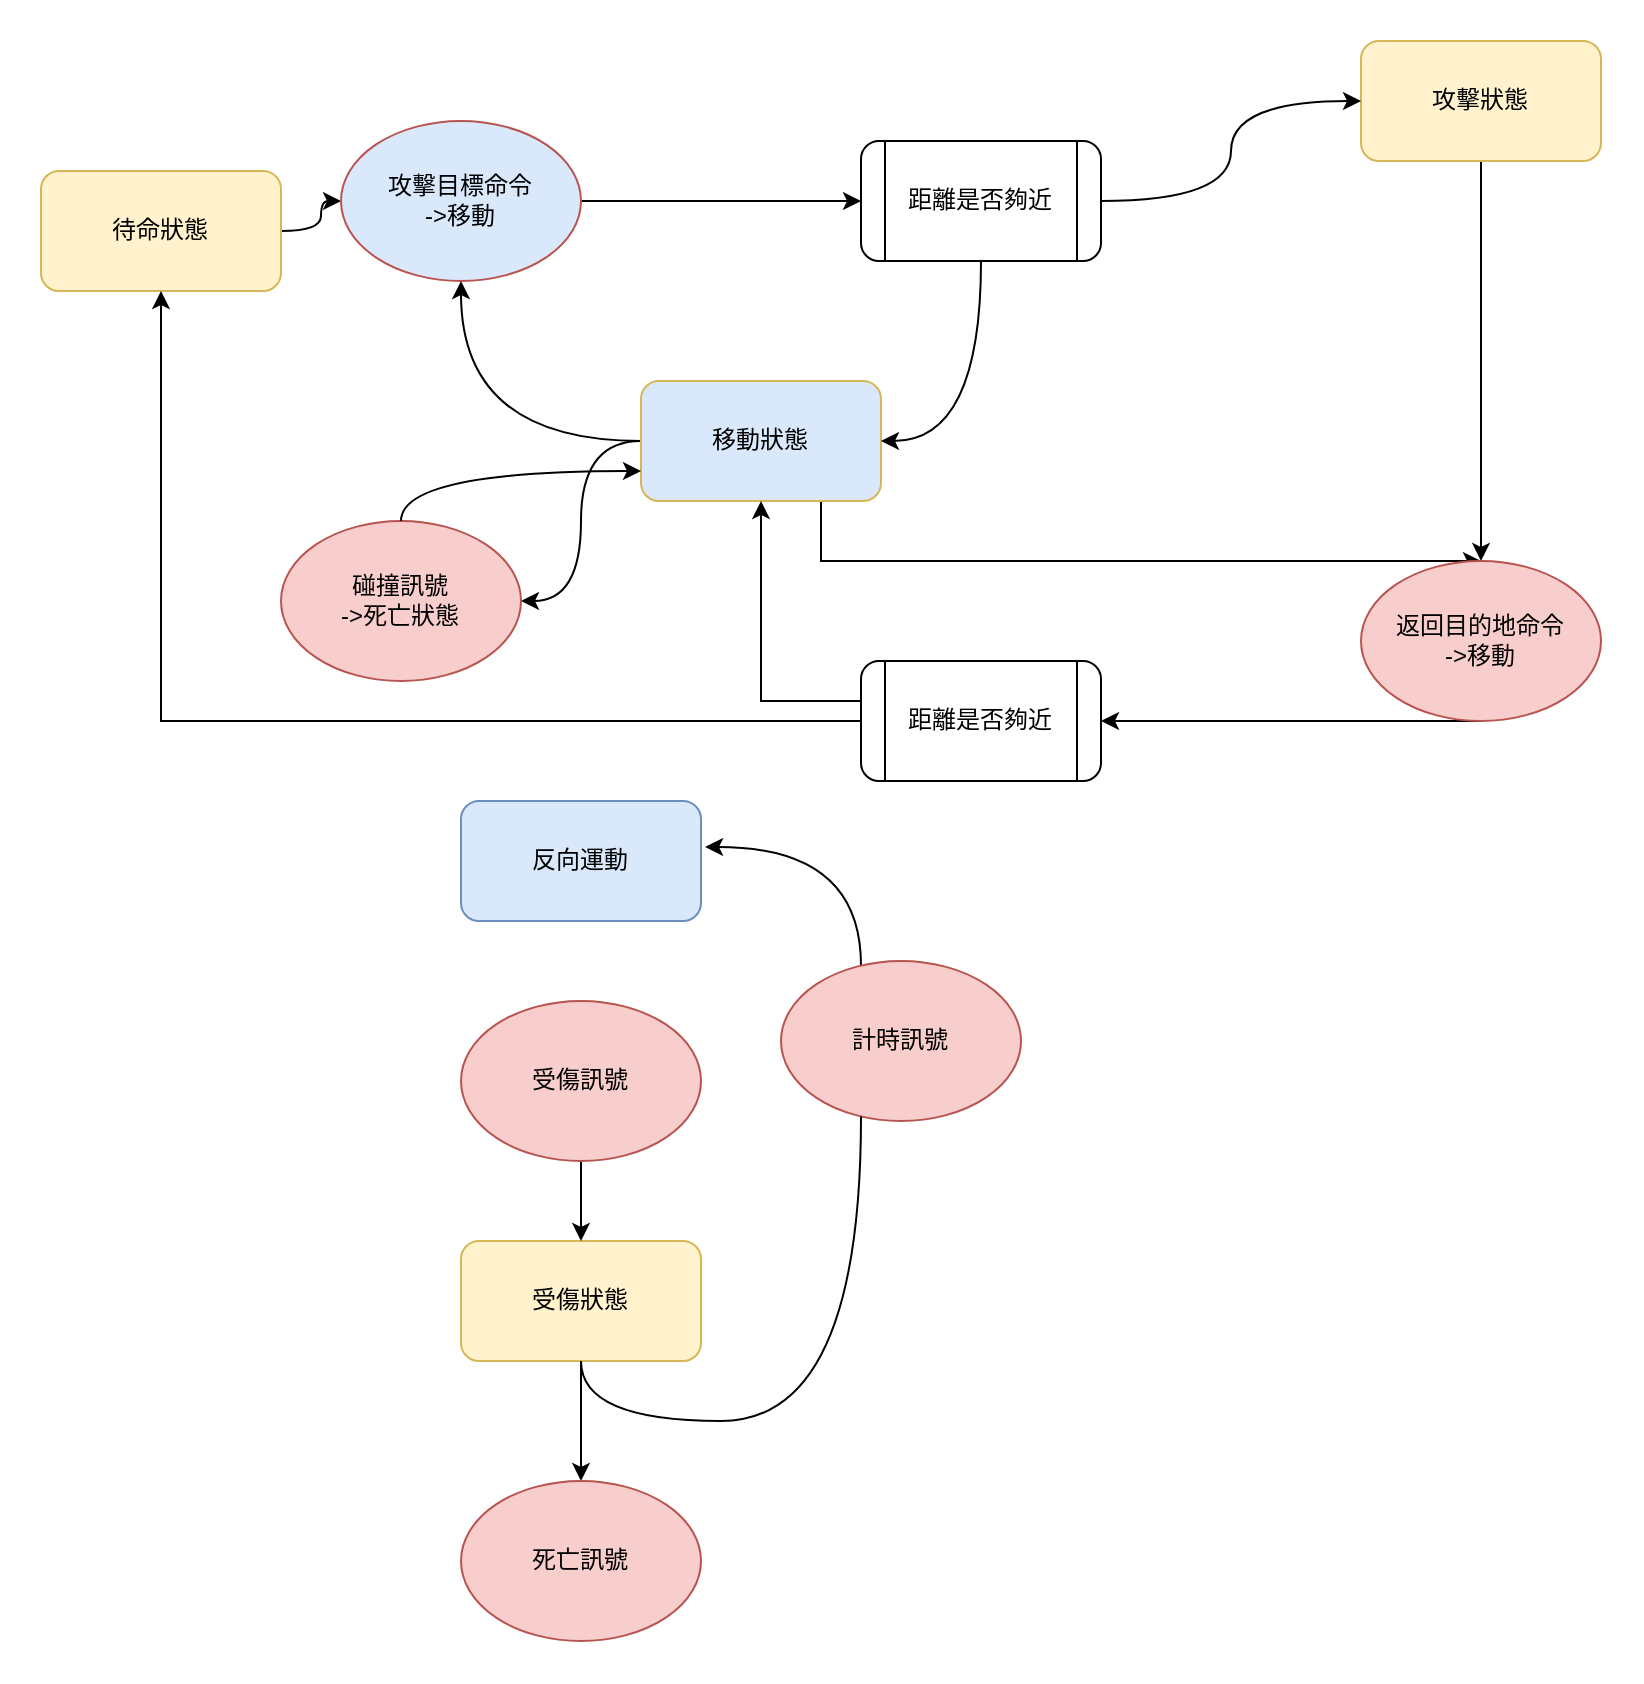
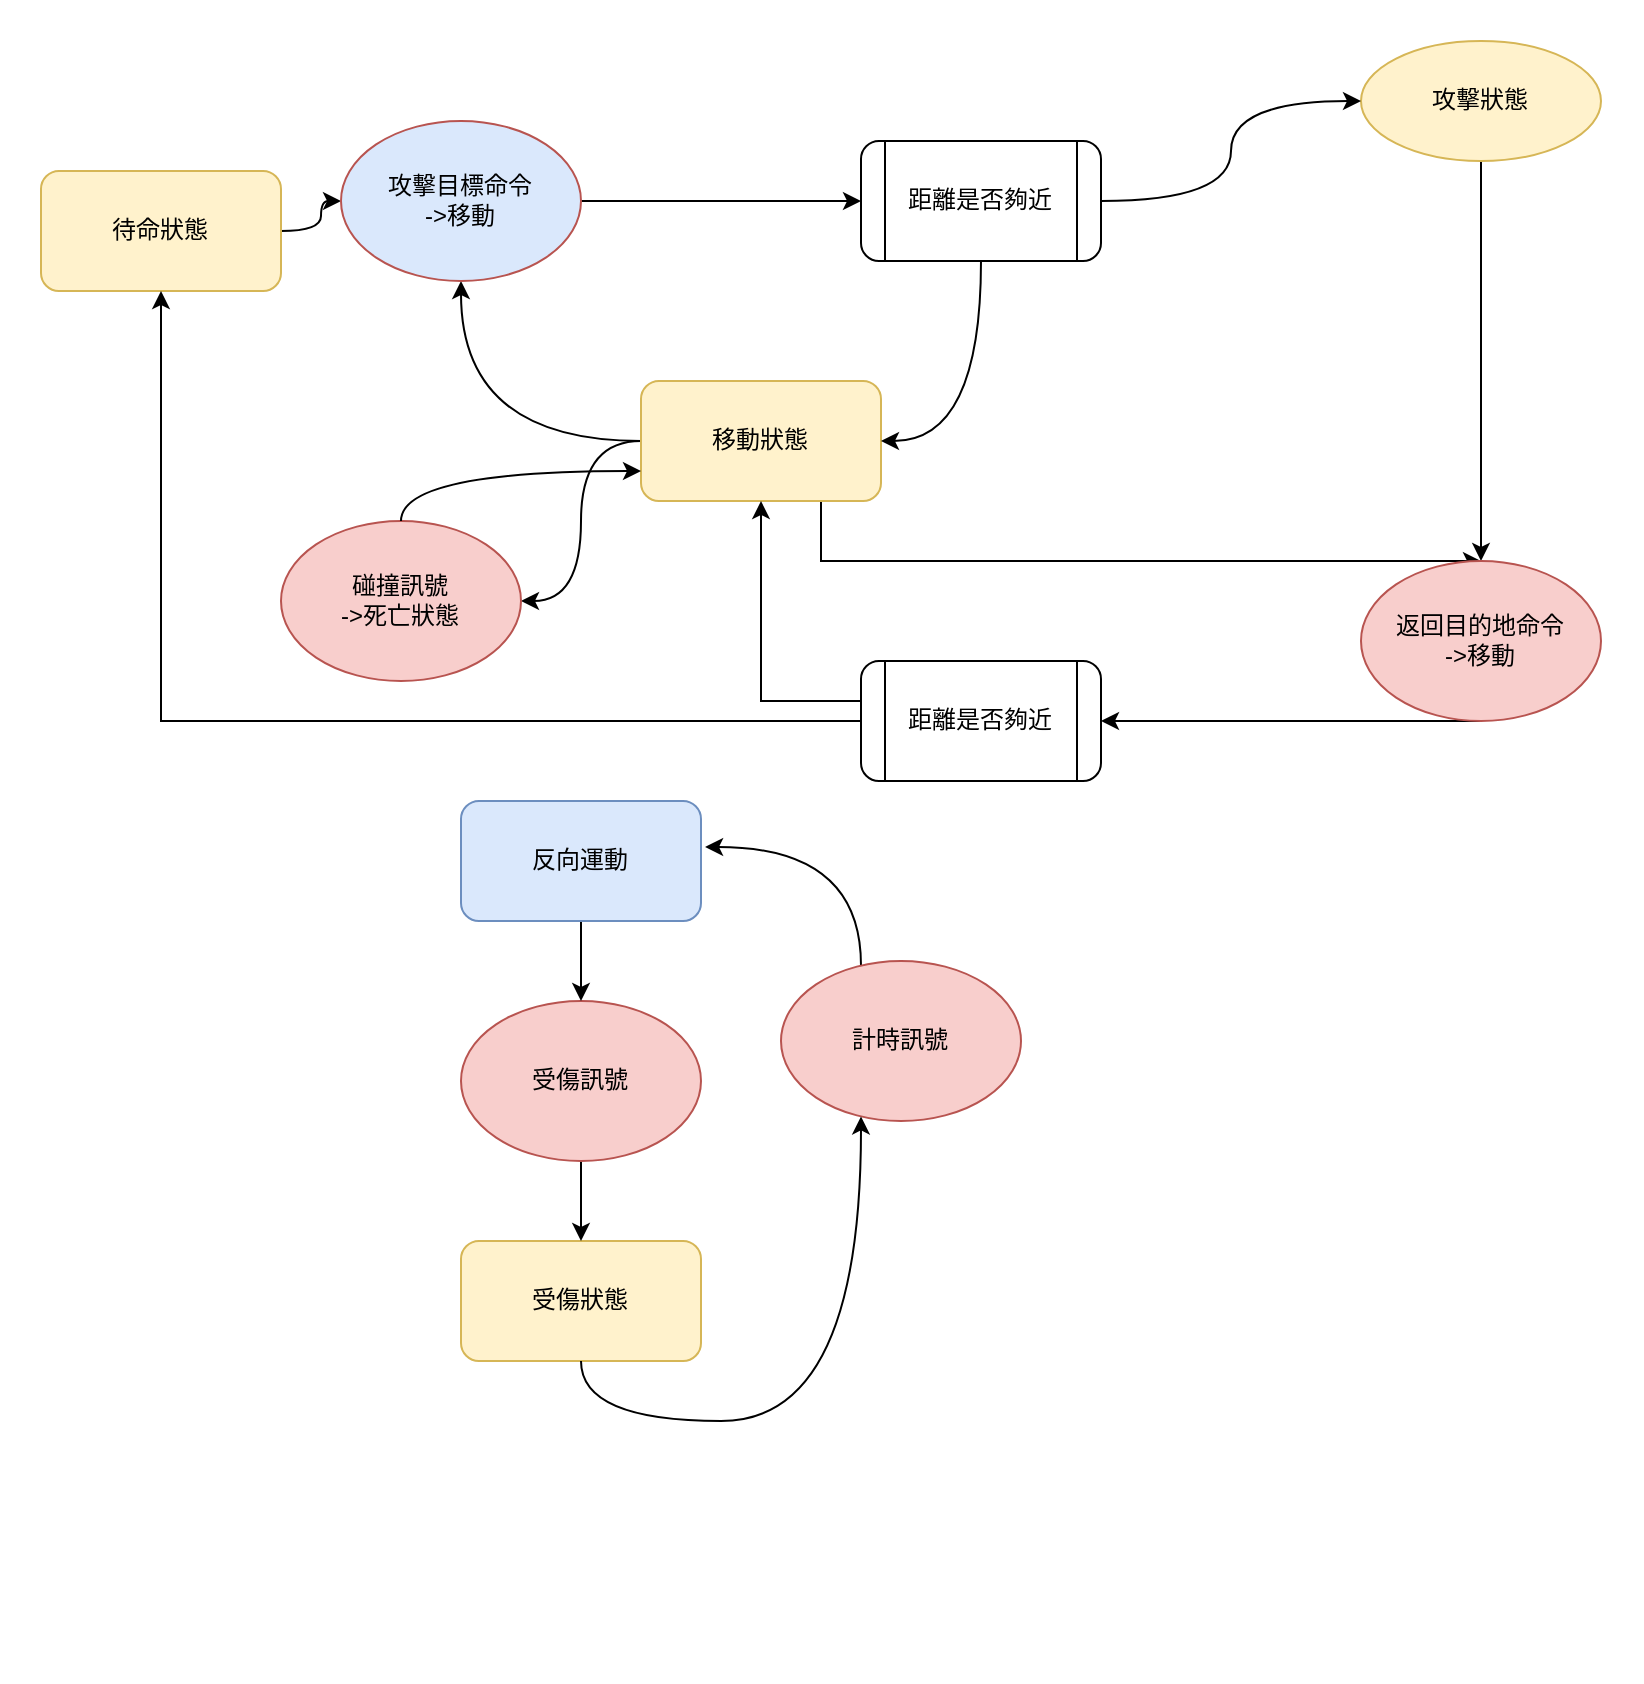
node "攻擊狀態": shape rounded rectangle -> ellipse
node "移動狀態": fillcolor #dae8fc -> #fff2cc
edge "反向運動" -> "受傷訊號": added
edge "計時訊號" -- "受傷狀態": arrowhead none -> classic
edge "受傷狀態" -> "死亡訊號": removed
node "死亡訊號": removed
